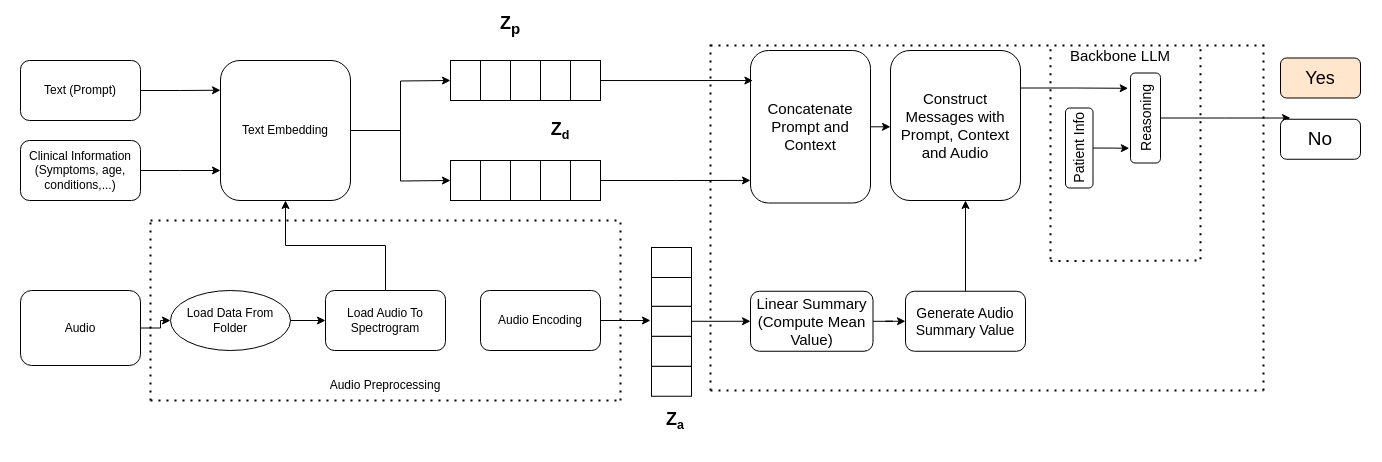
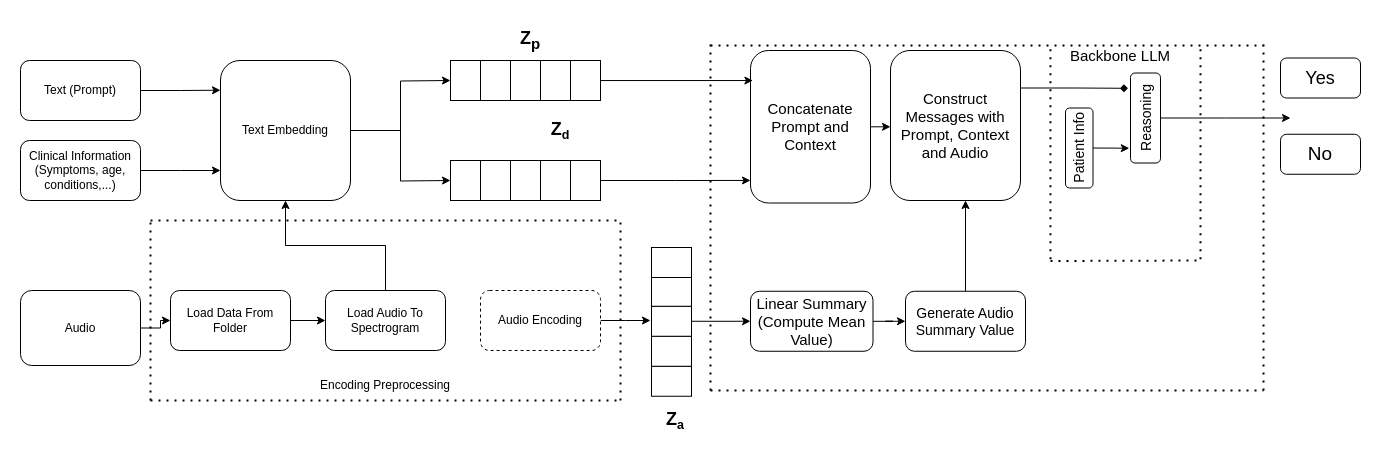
node "Zp": moved (511, 26) -> (531, 41)
node "Yes": fillcolor #ffe6cc -> #ffffff
edge "Construct Messages with Prompt, Context and Audio" -> "Reasoning": arrowhead classic -> diamond
node "No": moved (1321, 139) -> (1321, 154)
node "Load Data From Folder": shape ellipse -> rounded rectangle
node "Audio Encoding": style solid -> dashed
node "Audio Preprocessing": label "Audio Preprocessing" -> "Encoding Preprocessing"
